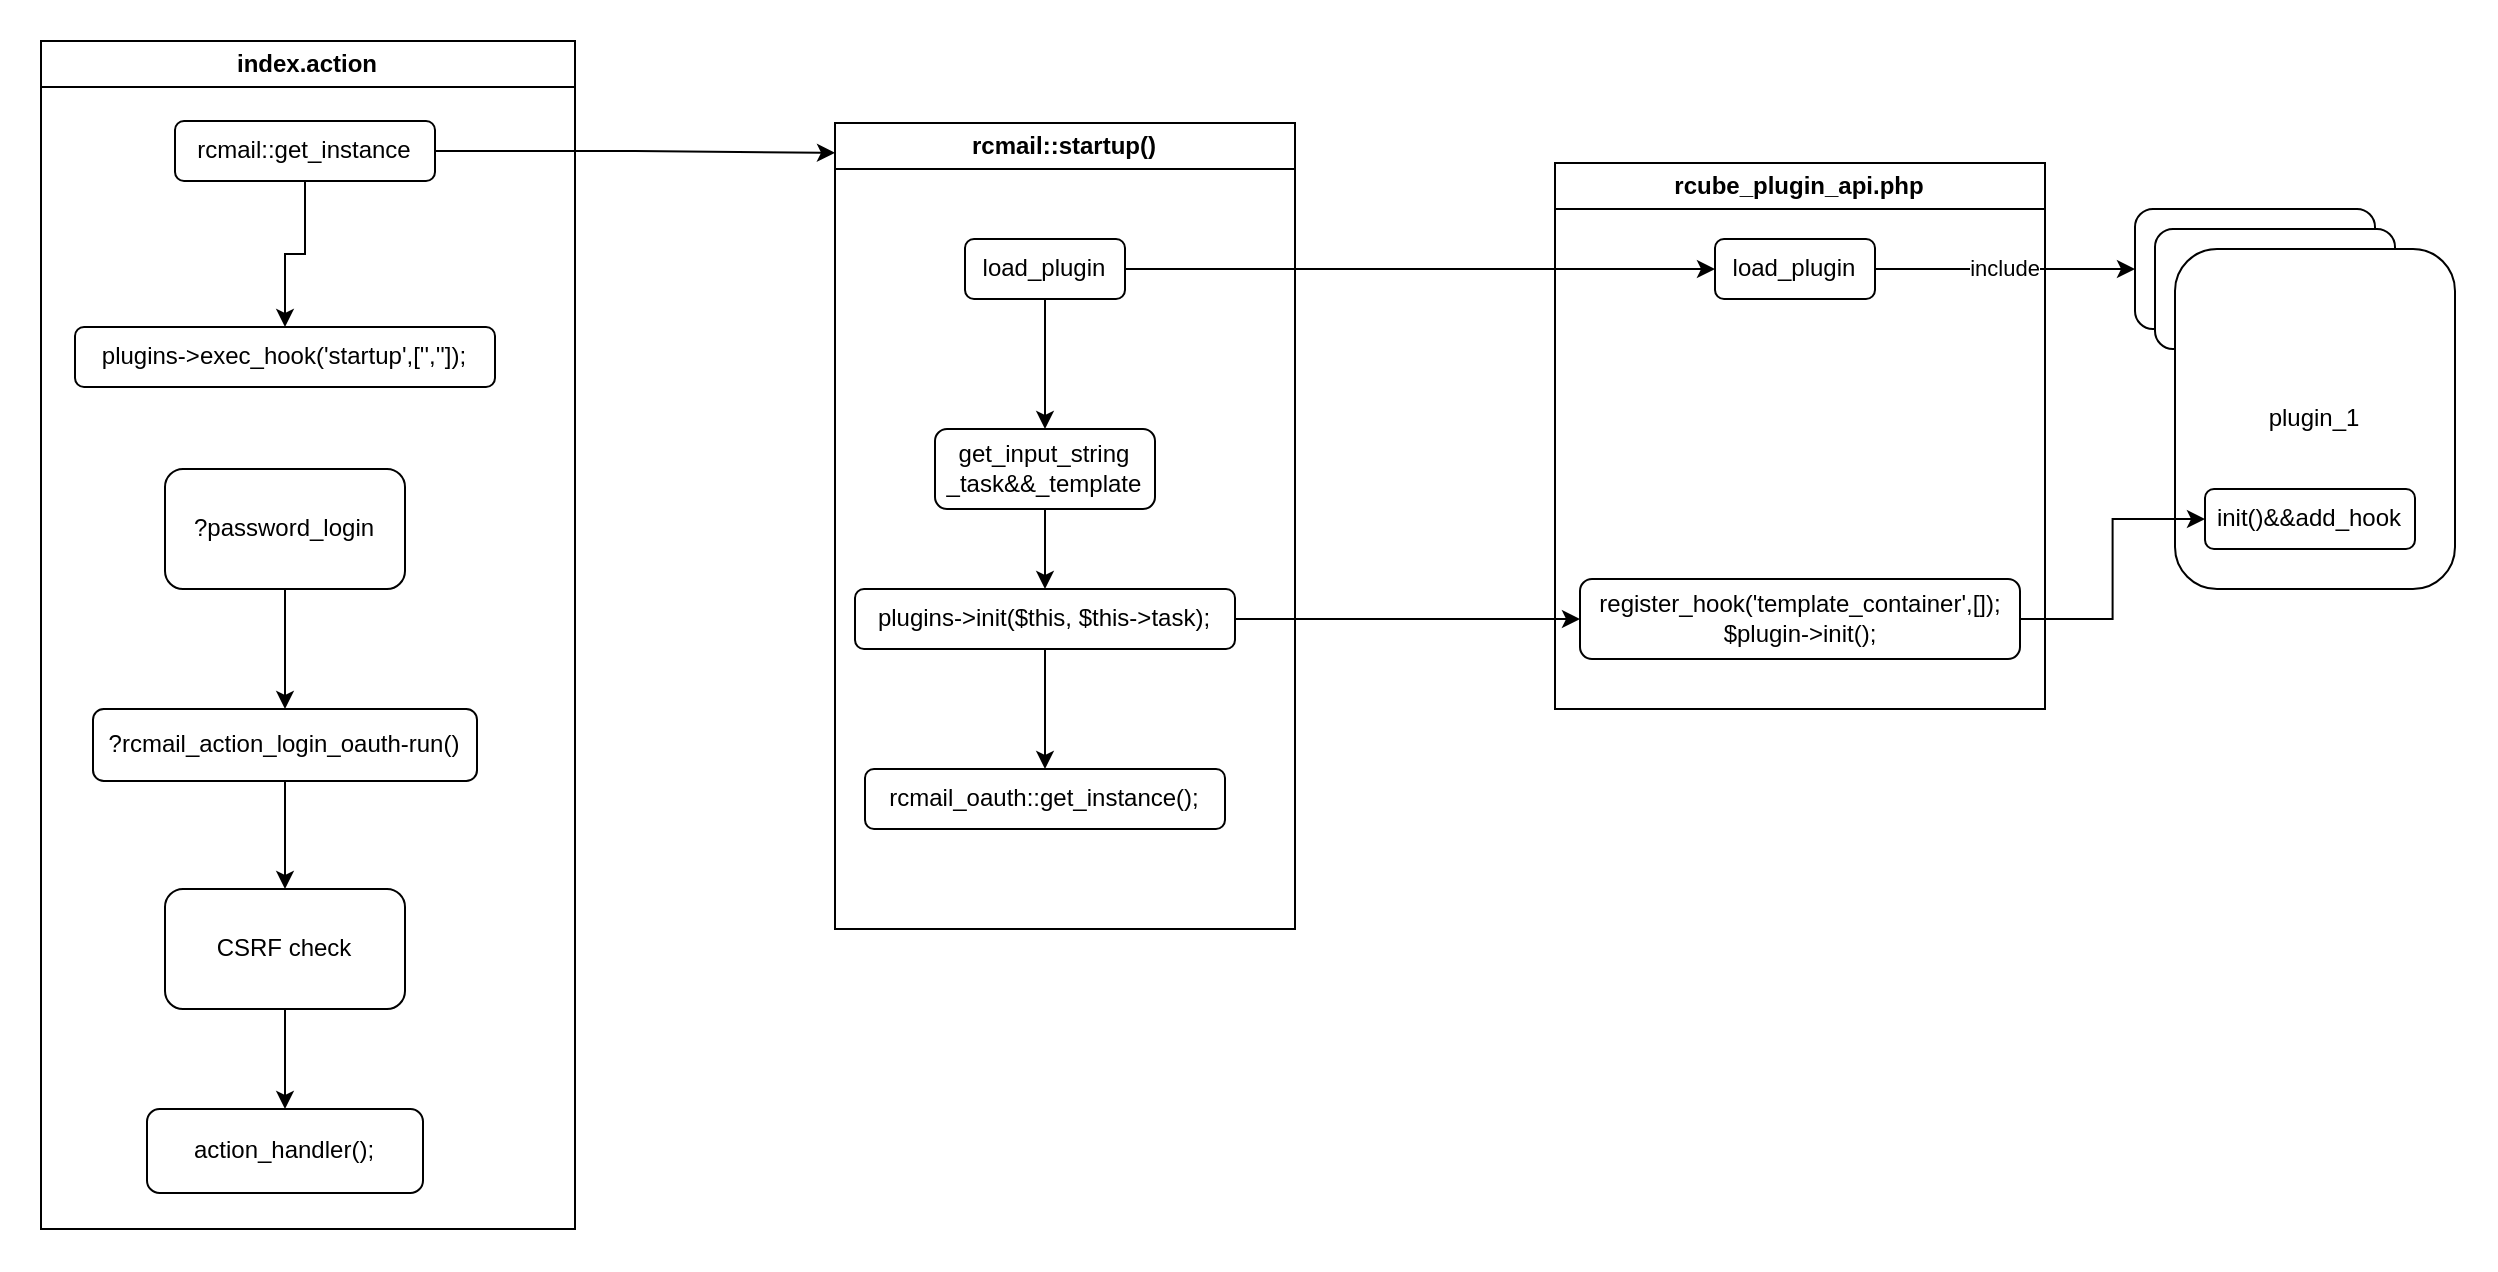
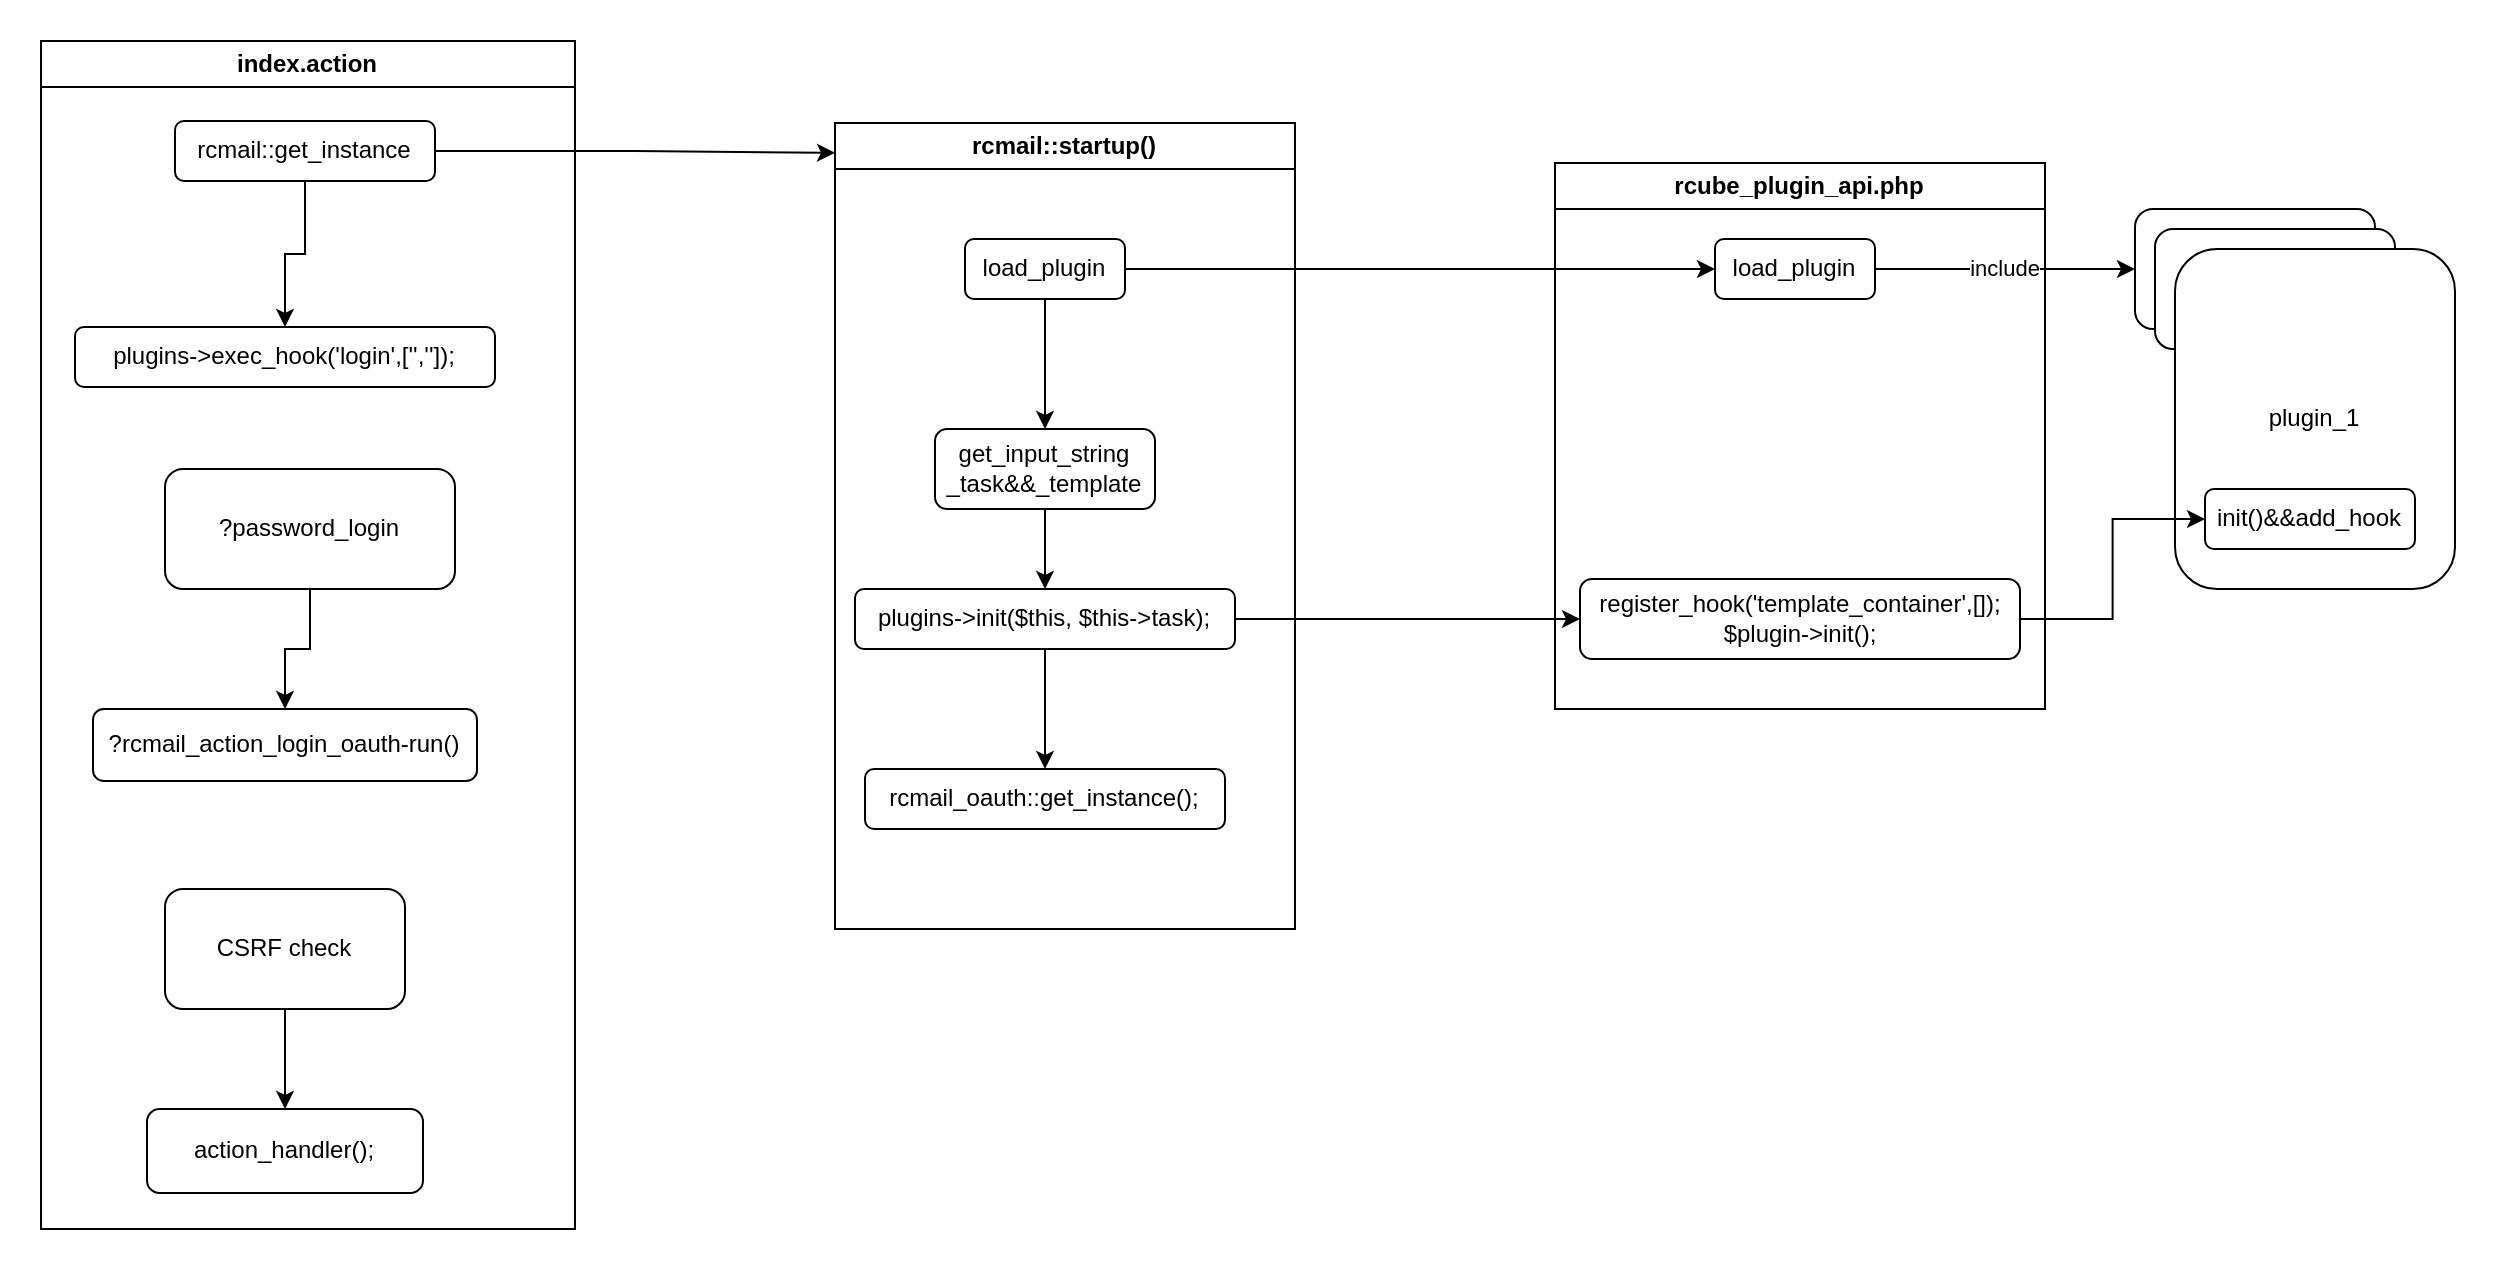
node "plugins->exec_hook('startup',['','']);": label "plugins->exec_hook('startup',['','']);" -> "plugins->exec_hook('login',['','']);"
node "?password_login": size 240x120 -> 290x120
edge "?rcmail_action_login_oauth-run()" -> "CSRF check": removed
